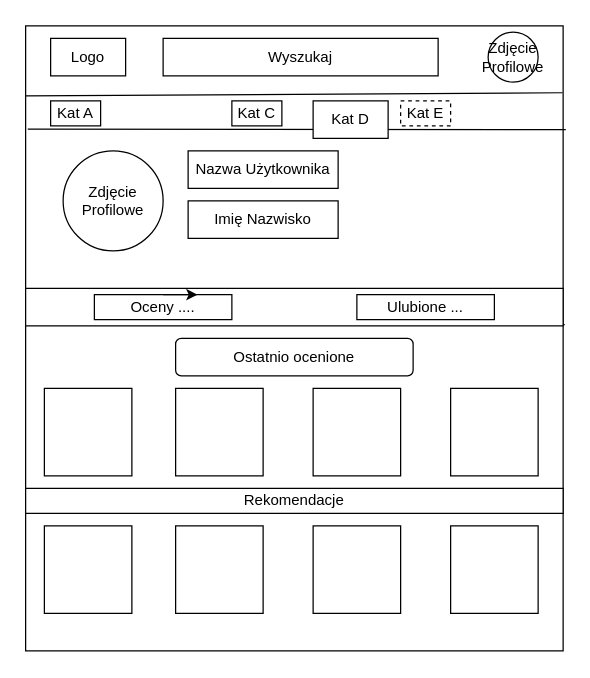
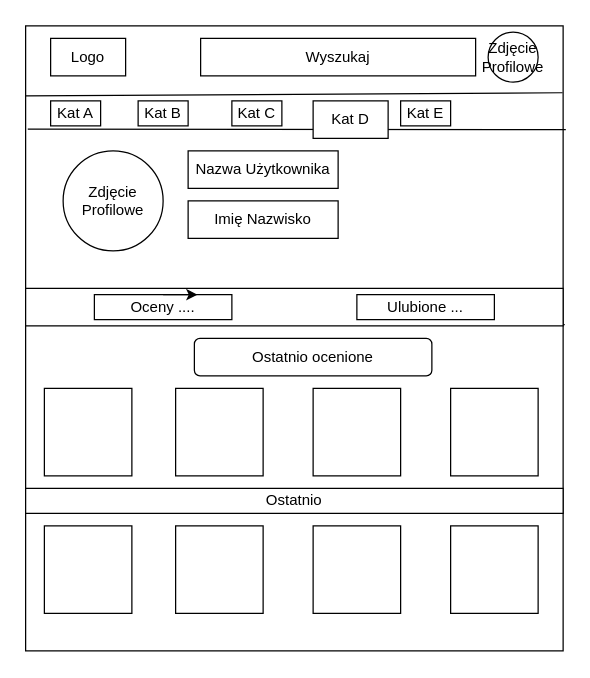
node "Wyszukaj": moved (301, 57) -> (338, 57)
node "Kat B": added
node "Kat E": style dashed -> solid
node "Ostatnio ocenione": moved (294, 357) -> (313, 357)
node "Rekomendacje": label "Rekomendacje" -> "Ostatnio"
